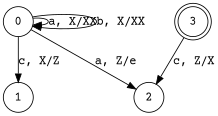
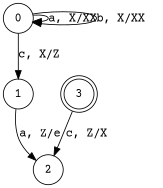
edge "0" -> "2": now "1" -> "2"
